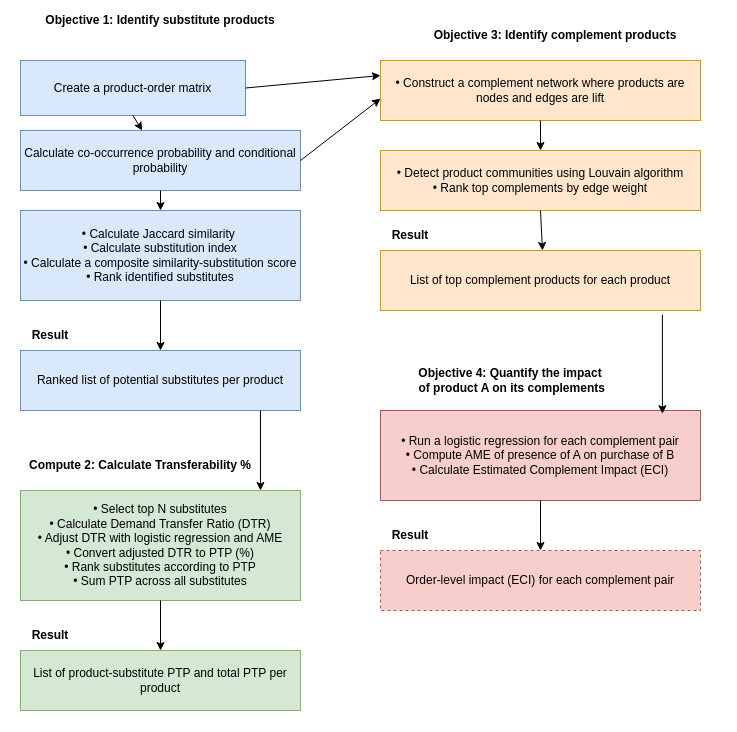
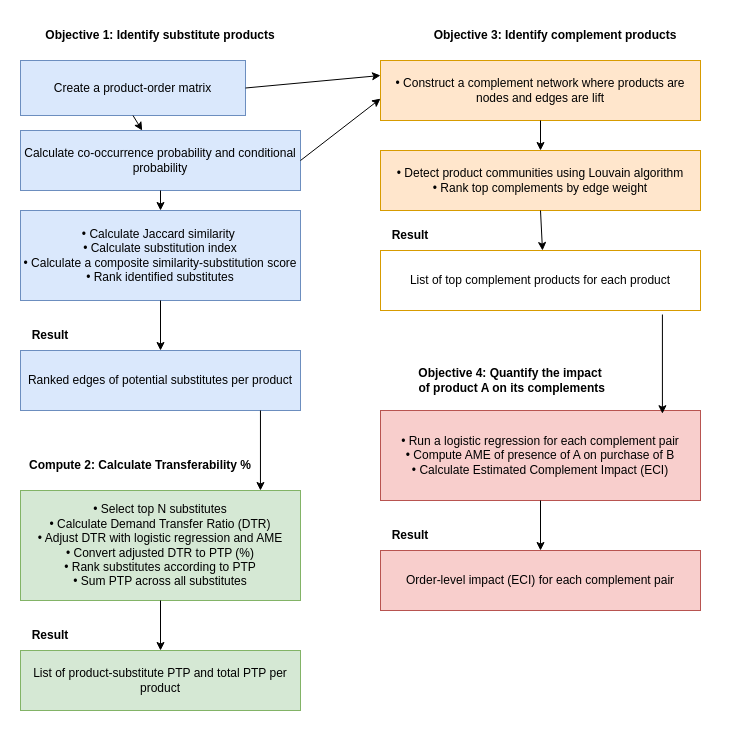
node "Objective 1: Identify substitute products": moved (161, 21) -> (161, 36)
node "List of top complement products for each product": fillcolor #ffe6cc -> #ffffff
node "Ranked list of potential substitutes per product": label "Ranked list of potential substitutes per product" -> "Ranked edges of potential substitutes per product"
node "Order-level impact (ECI) for each complement pair": style dashed -> solid
